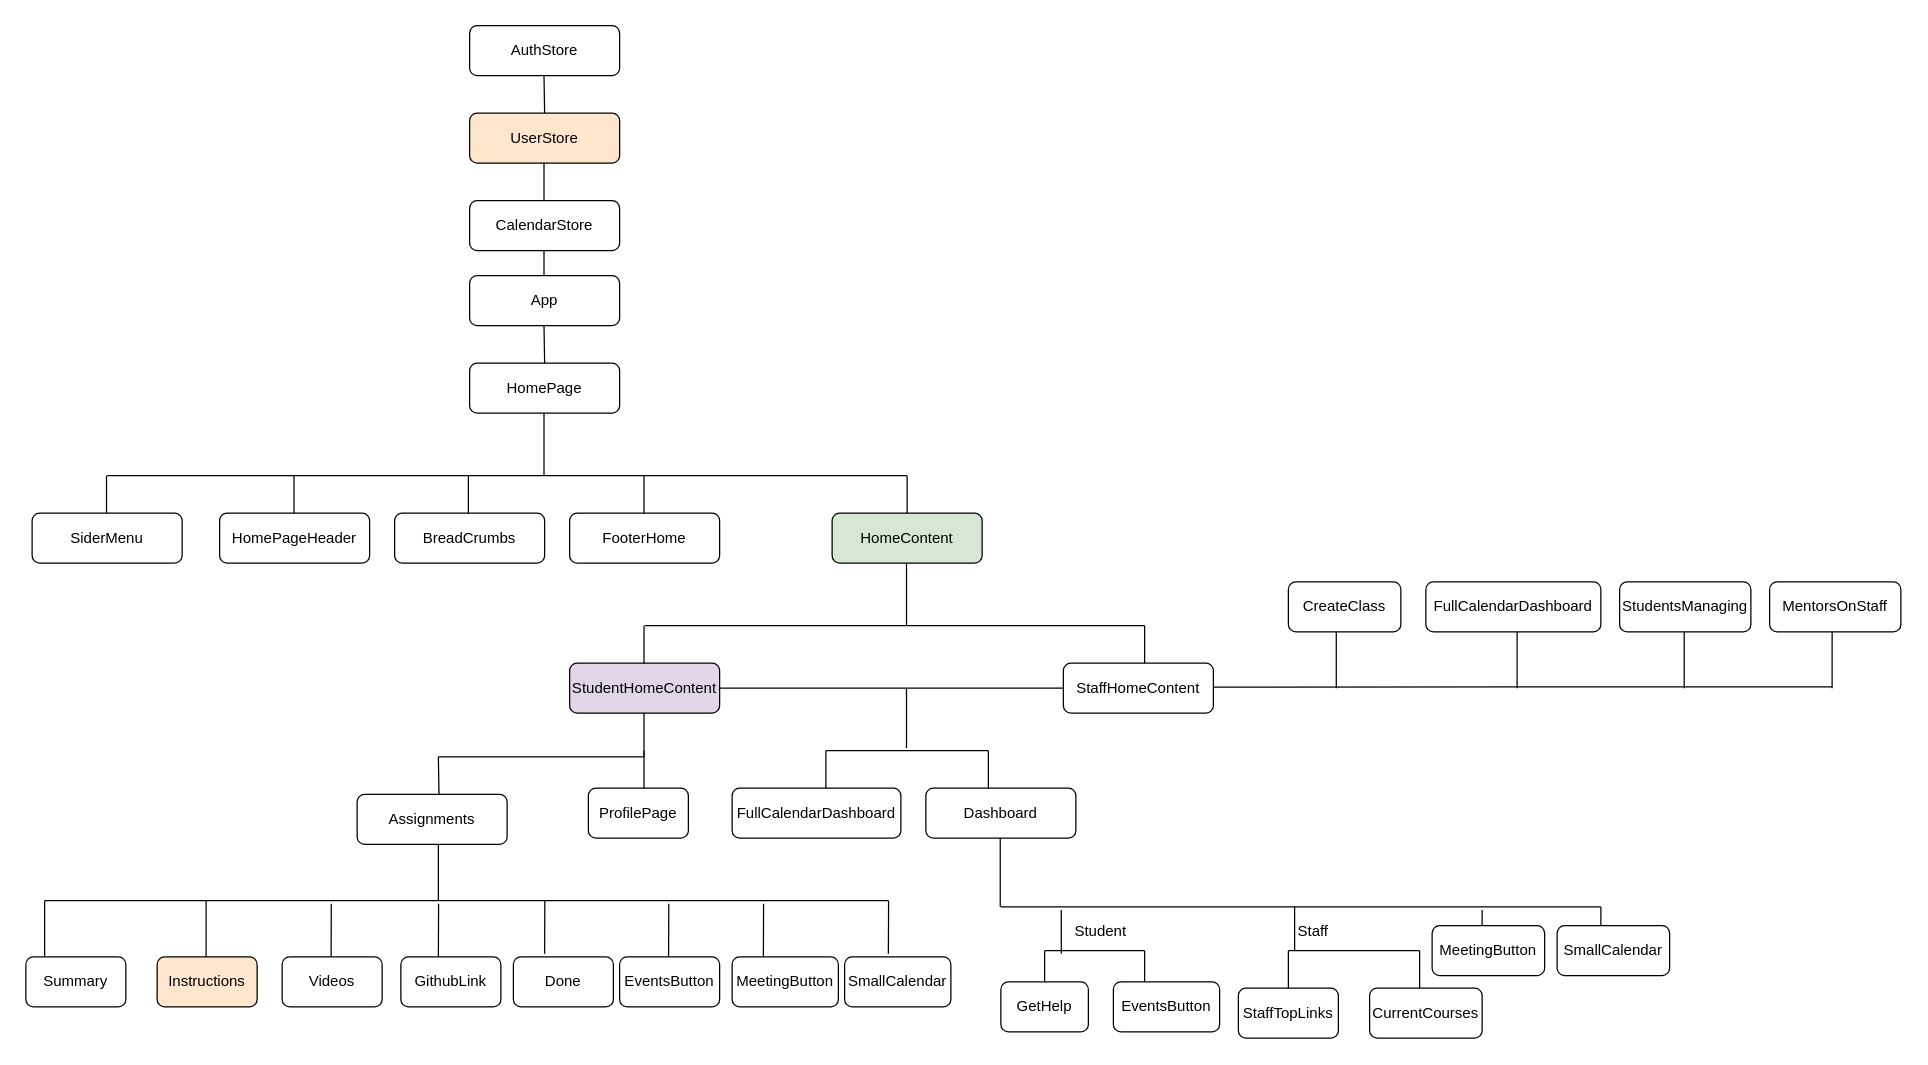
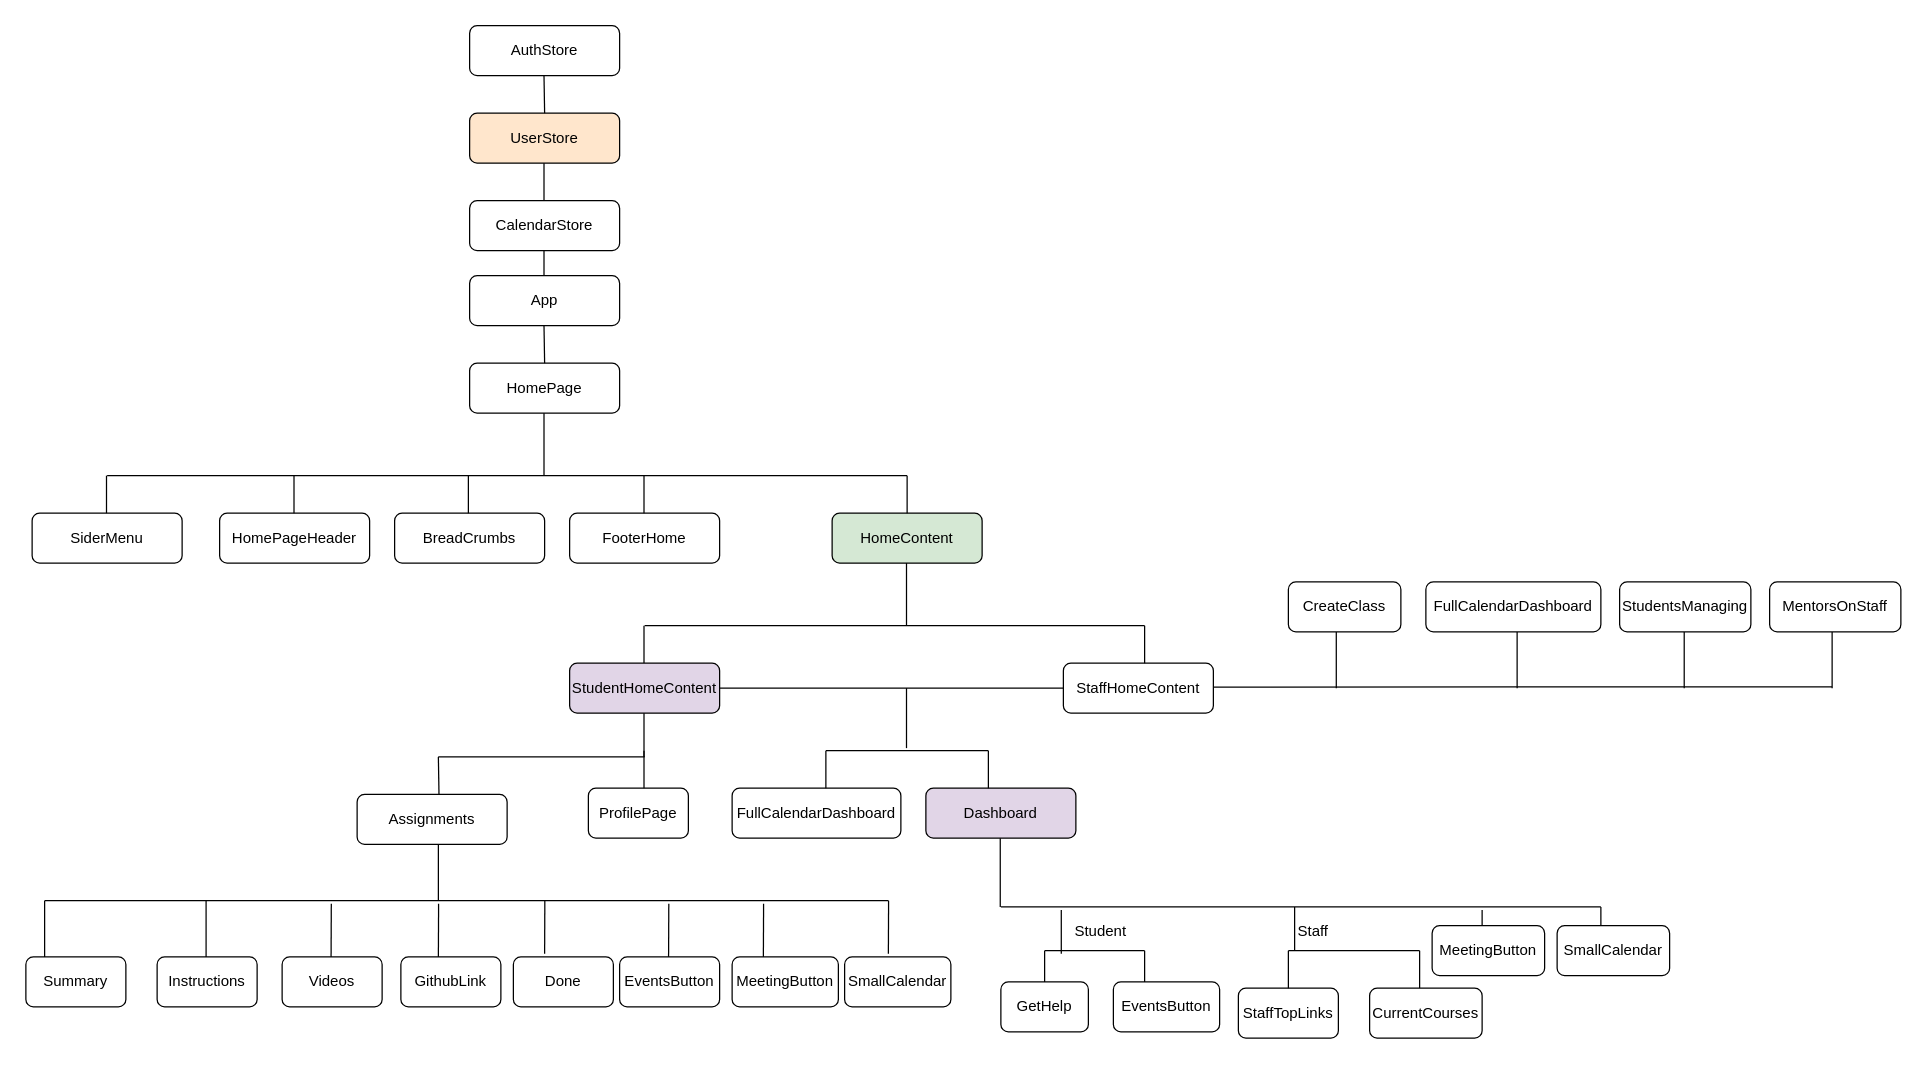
node "Dashboard": fillcolor #ffffff -> #e1d5e7
node "Instructions": fillcolor #ffe6cc -> #ffffff
